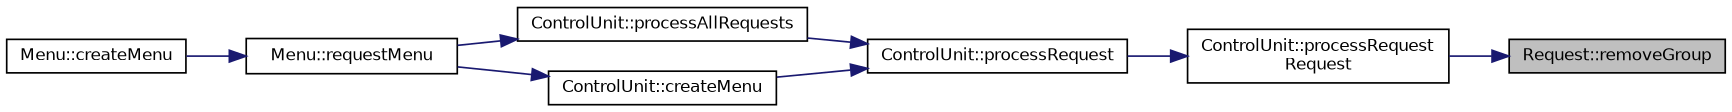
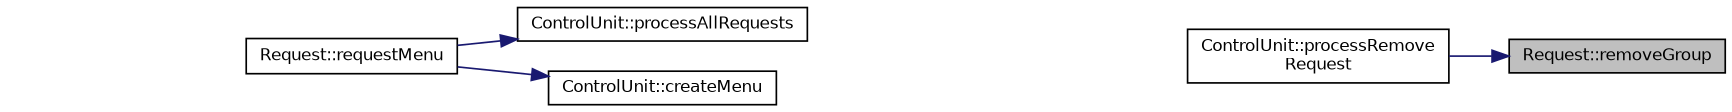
node "Menu::createMenu": removed
node "Menu::requestMenu": label "Menu::requestMenu" -> "Request::requestMenu"
node "ControlUnit::processRequest": removed
node "ControlUnit::processRequest Request": label "ControlUnit::processRequest Request" -> "ControlUnit::processRemove Request"
